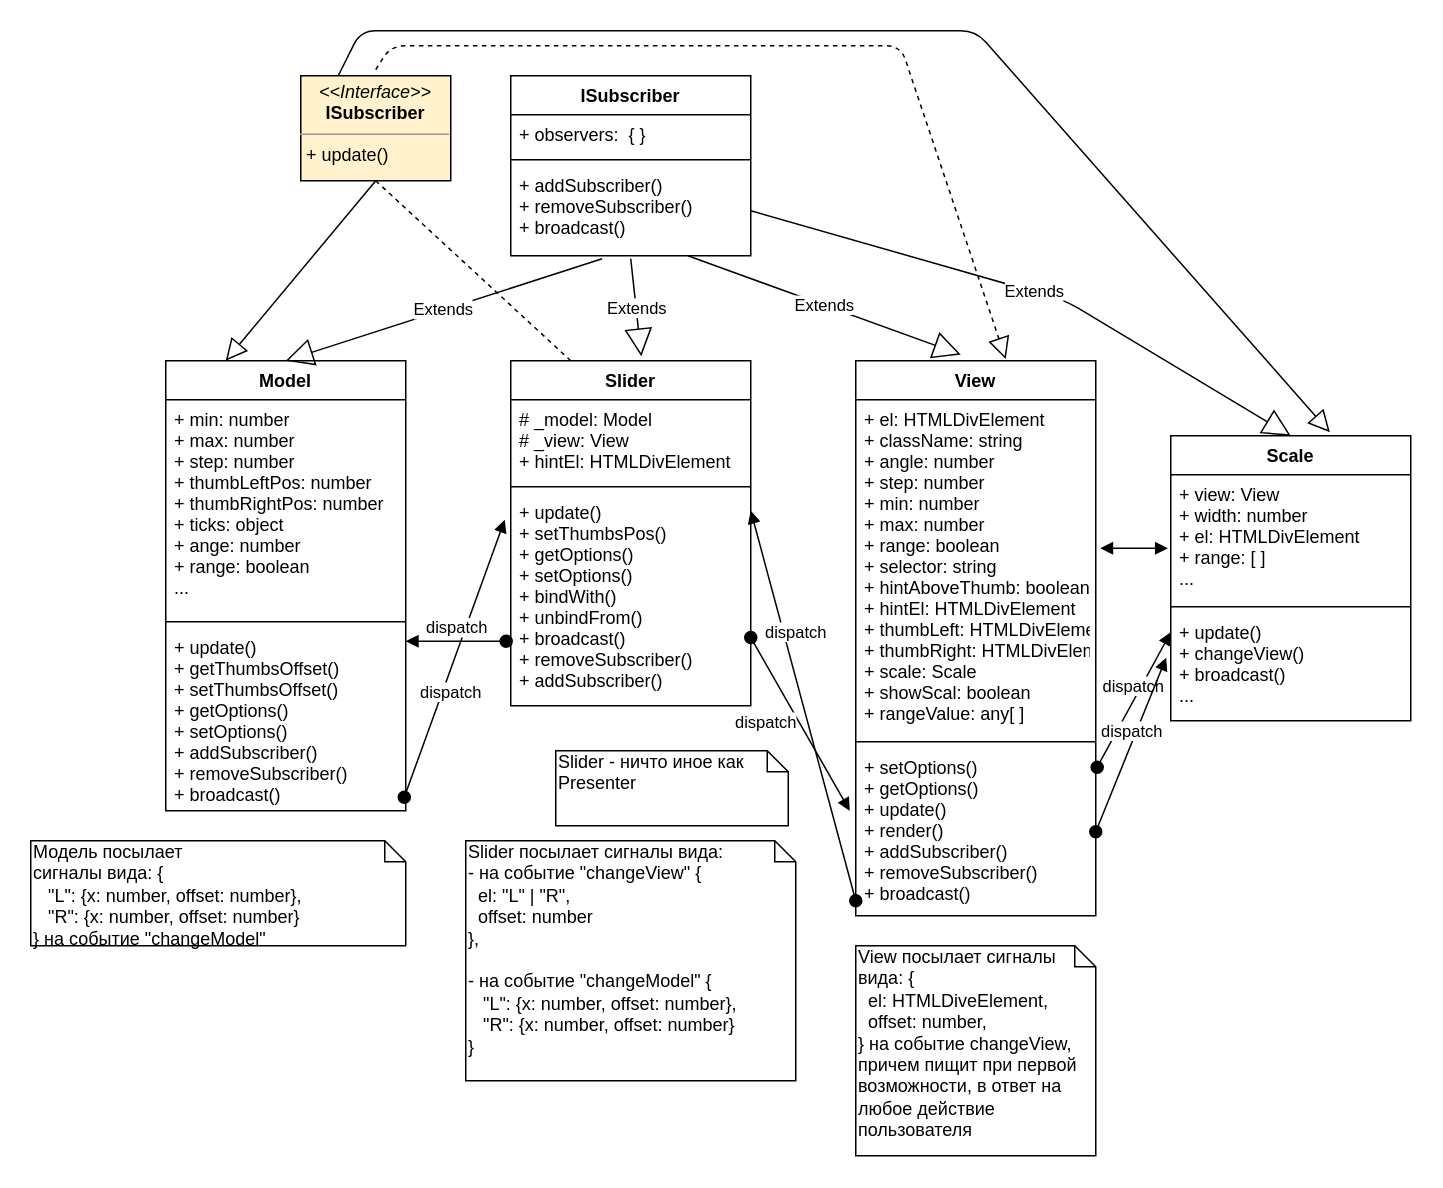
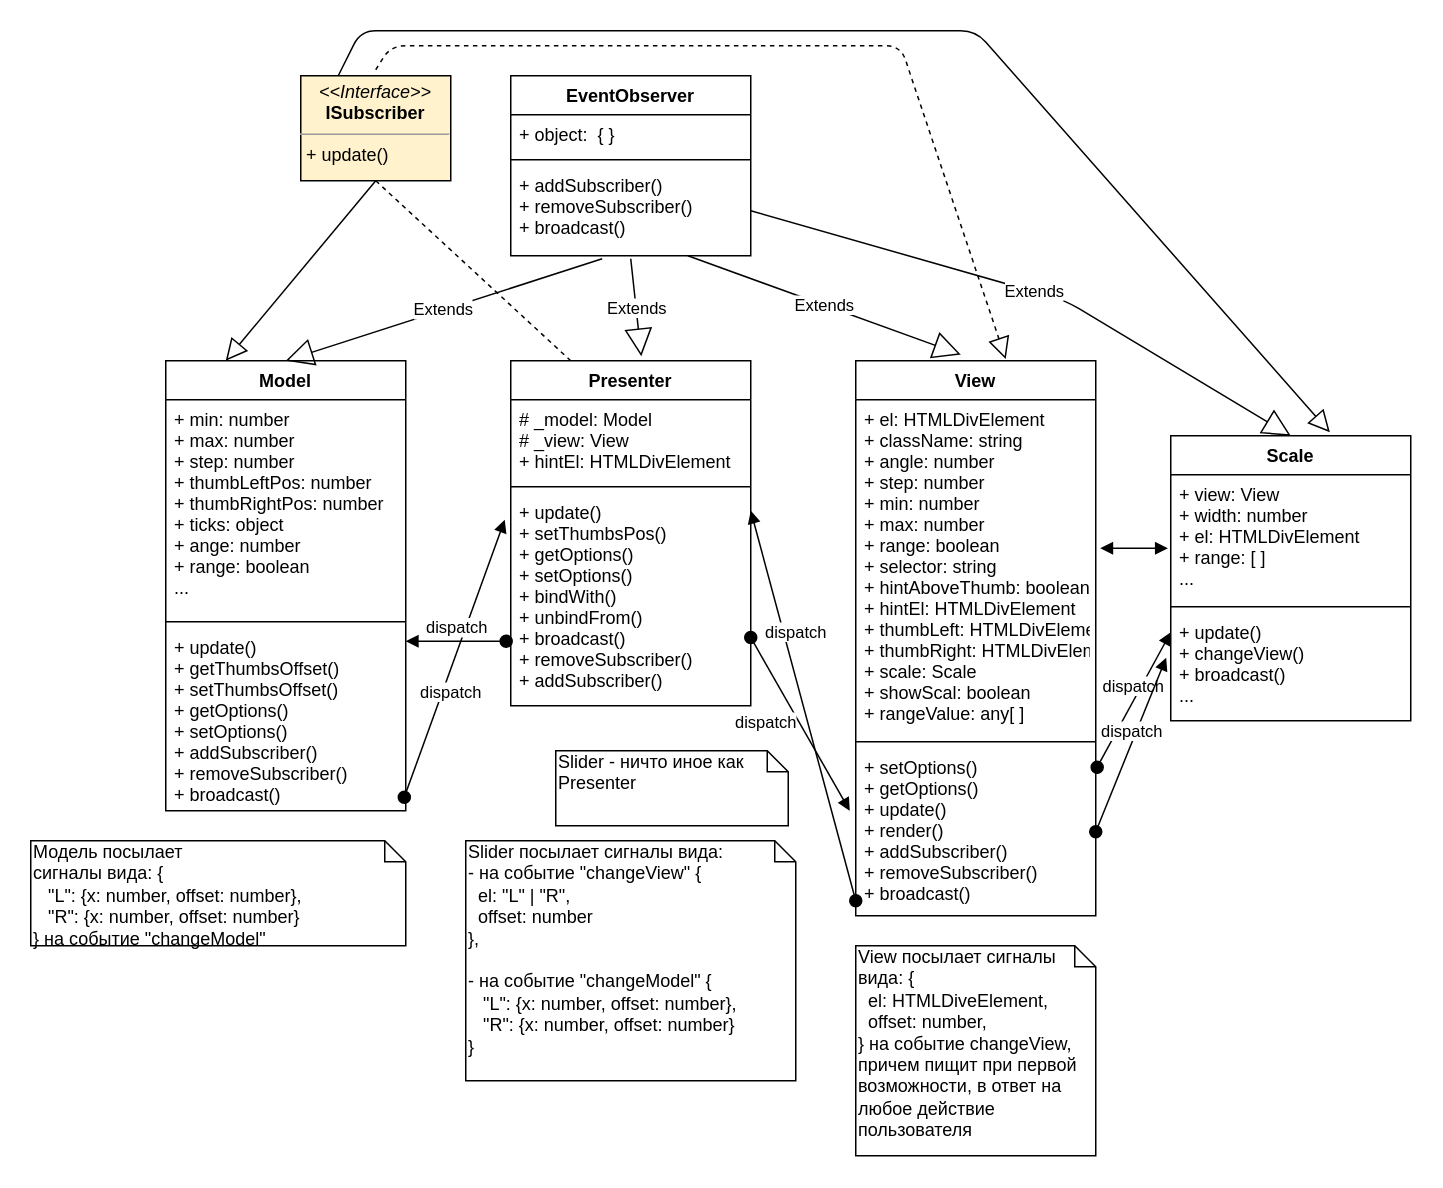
node "ISubscriber": label "ISubscriber" -> "EventObserver"
node "+ observers: { }": label "+ observers: { }" -> "+ object: { }"
node "Slider": label "Slider" -> "Presenter"
